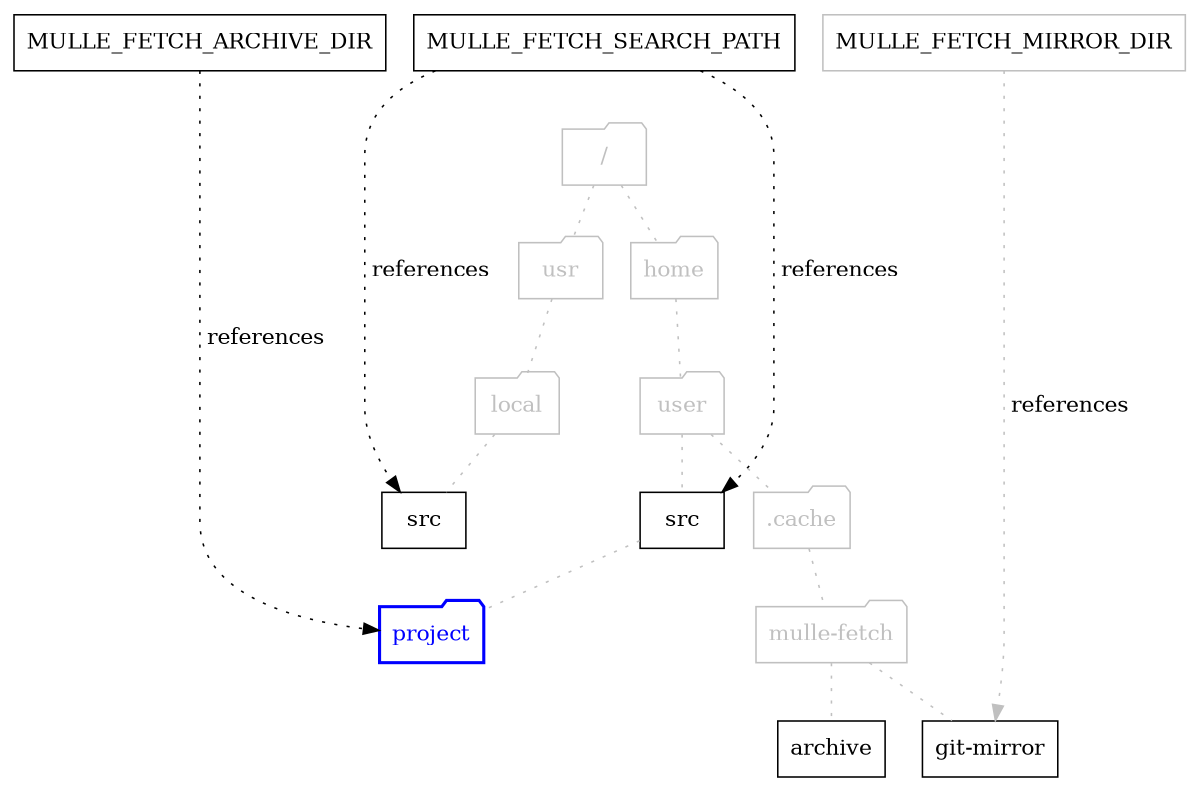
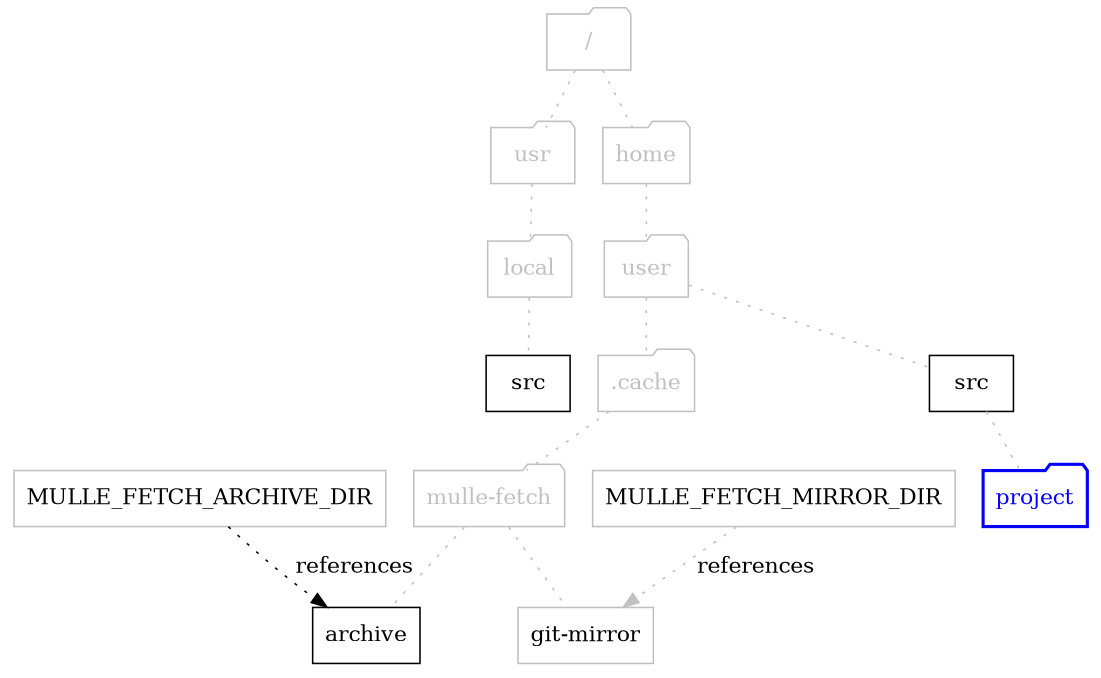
node "MULLE_FETCH_ARCHIVE_DIR": color black -> gray
node "MULLE_FETCH_SEARCH_PATH": removed
edge "MULLE_FETCH_ARCHIVE_DIR" -> "project": now "MULLE_FETCH_ARCHIVE_DIR" -> "archive"
node "git-mirror": color black -> gray
